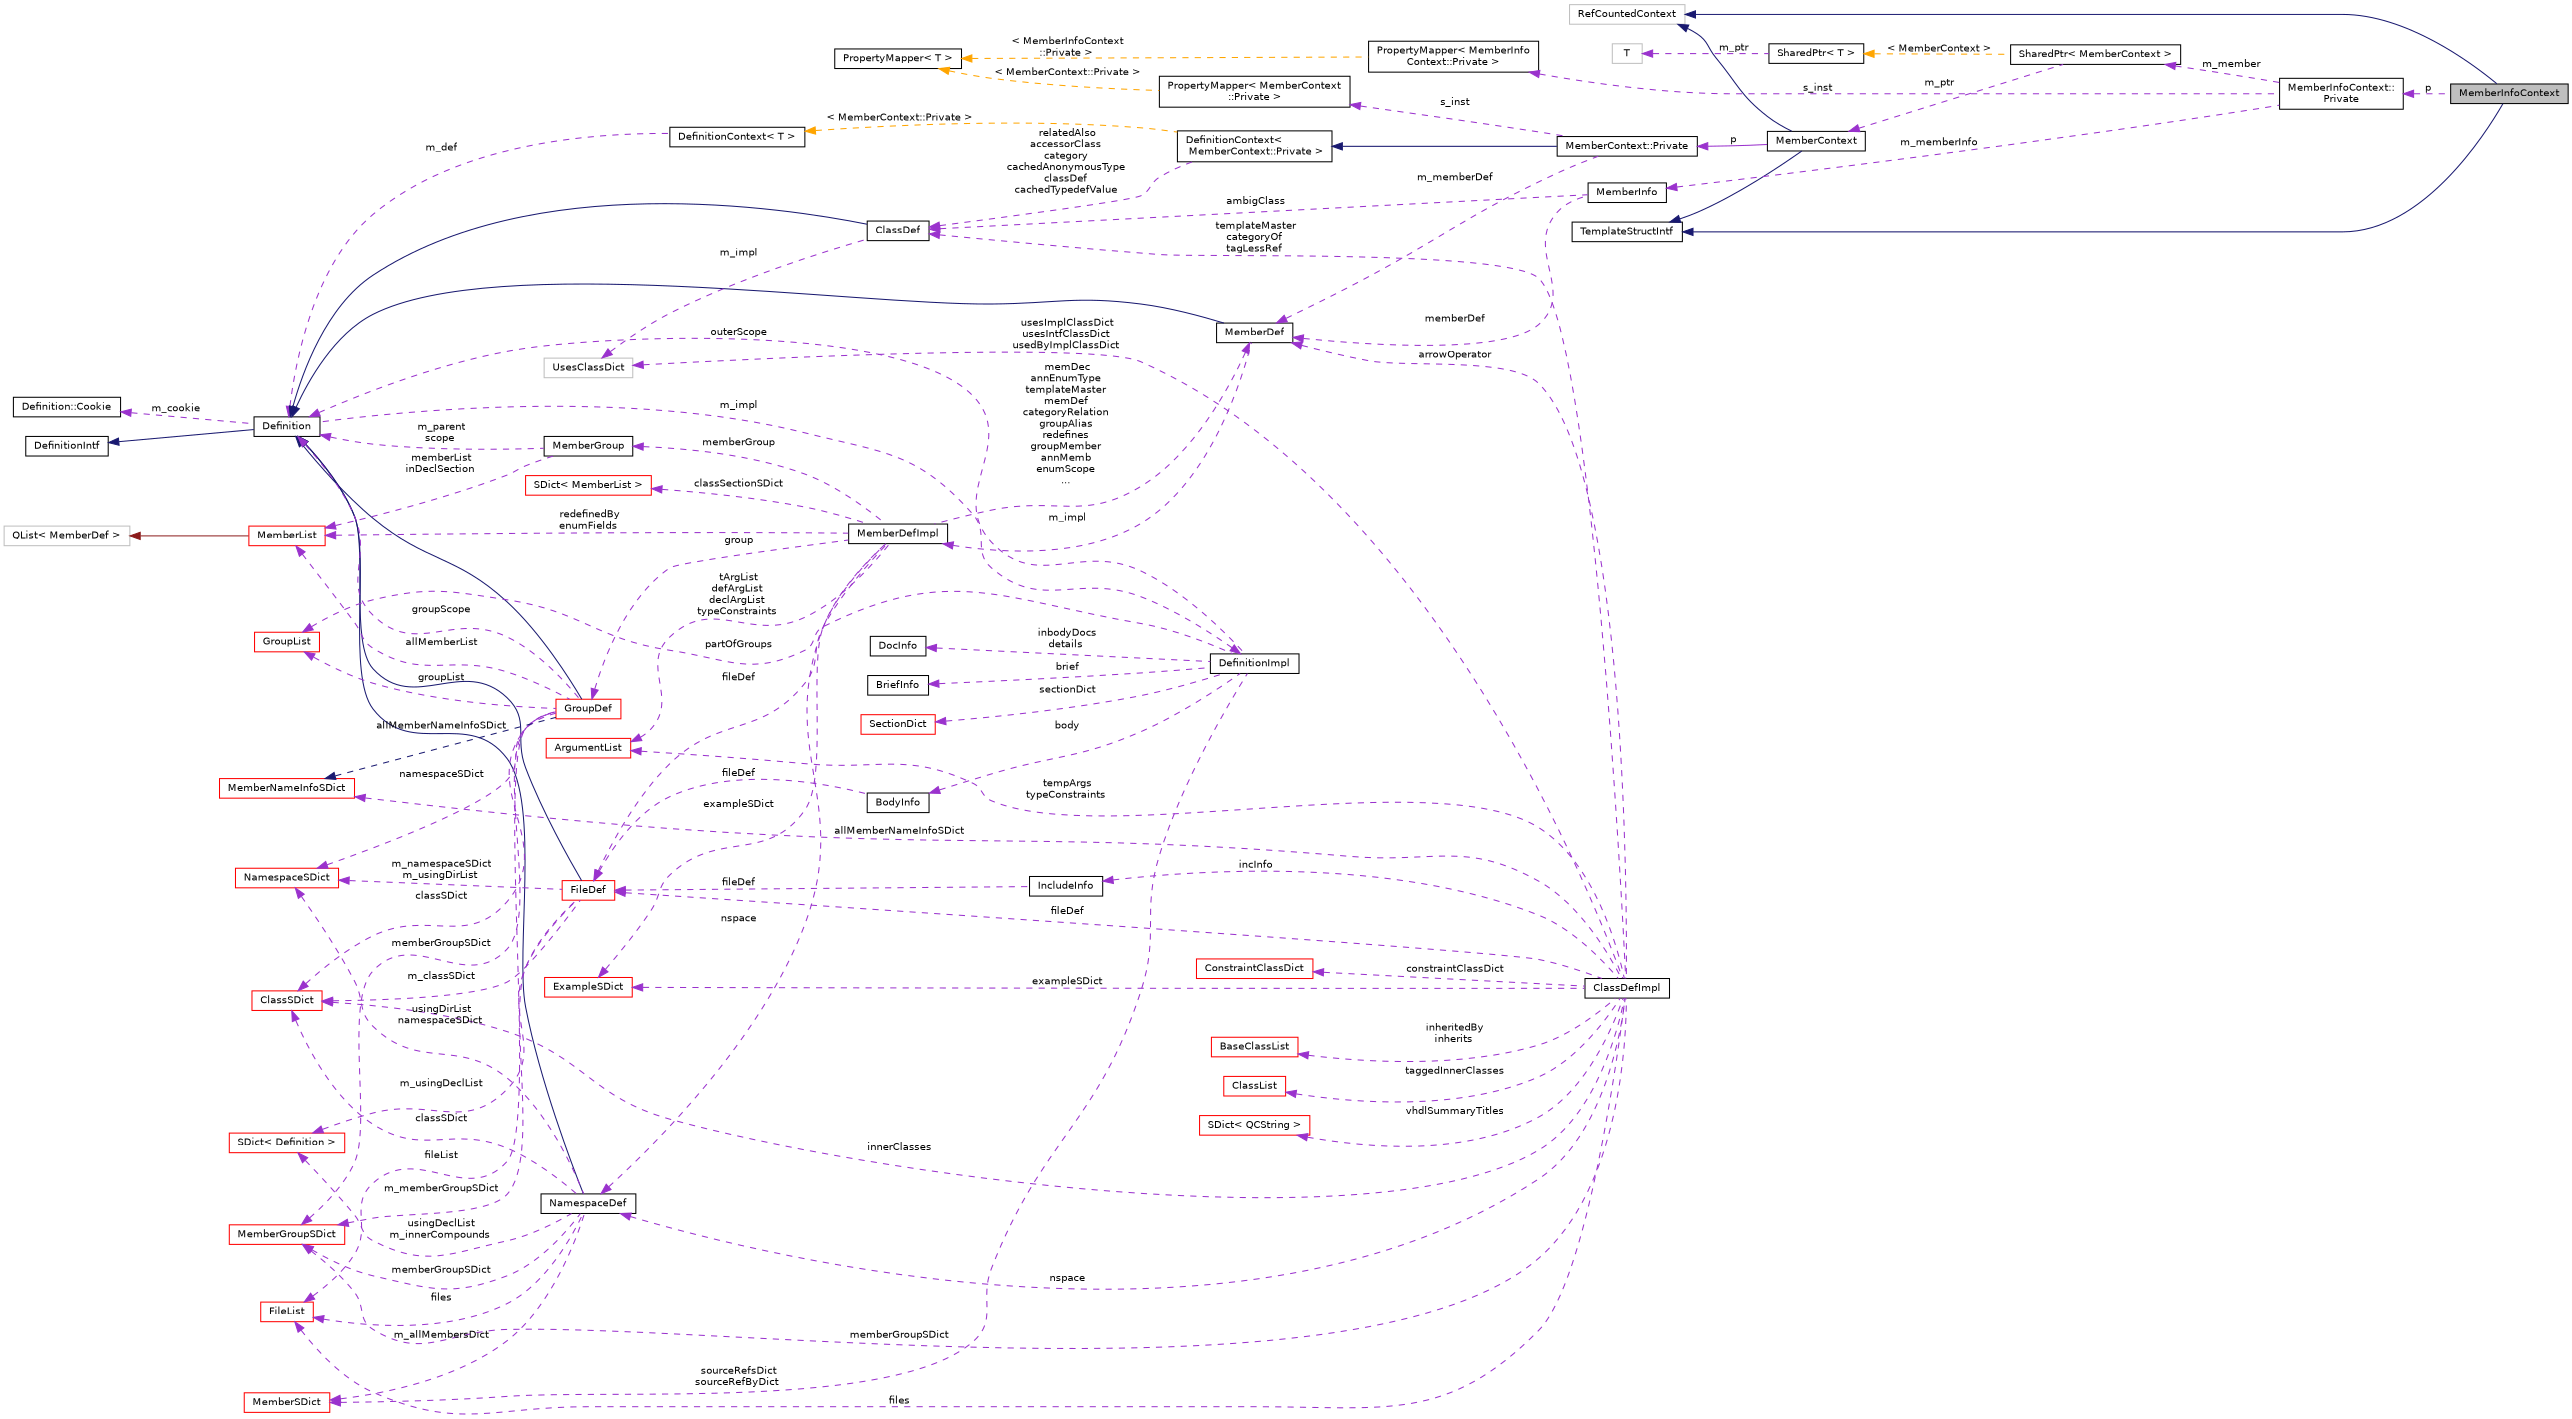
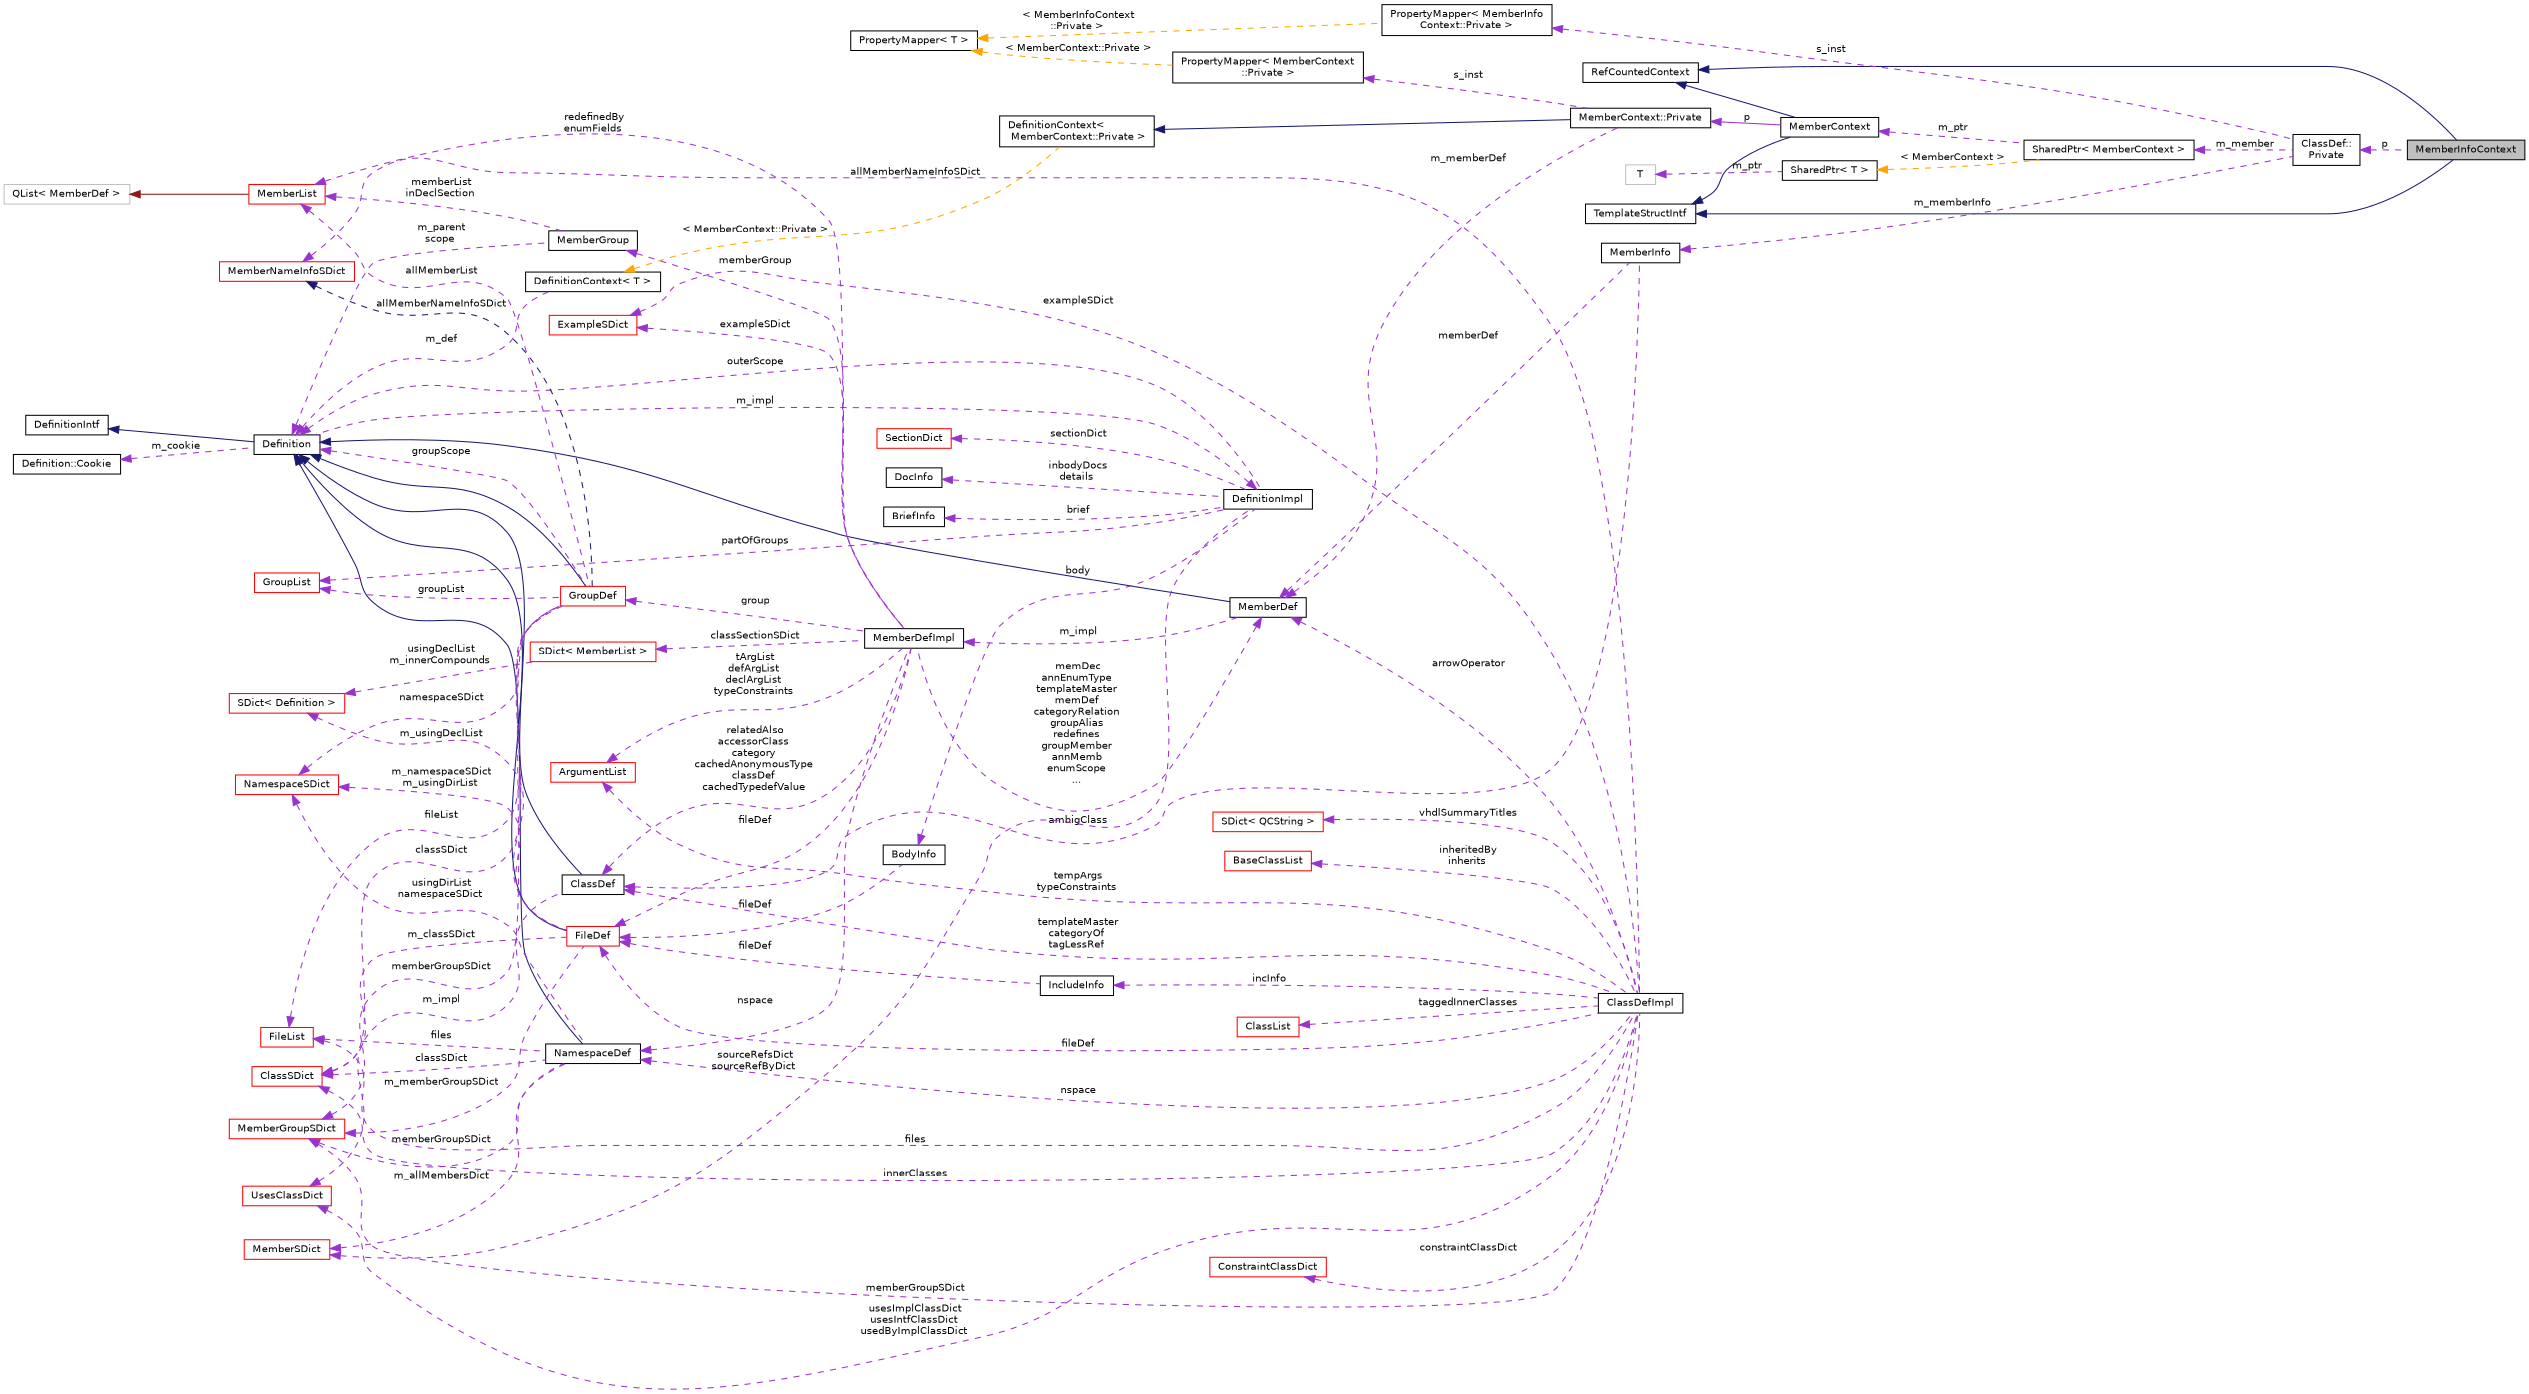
node "RefCountedContext": color grey75 -> black
node "MemberInfoContext:: Private": label "MemberInfoContext:: Private" -> "ClassDef:: Private"
edge "DefinitionContext< MemberContext::Private >" -> "ClassDef": now "MemberDefImpl" -> "ClassDef"
node "UsesClassDict": color grey75 -> red
edge "NamespaceDef" -> "SDict< Definition >": now "SDict< MemberList >" -> "SDict< Definition >"
